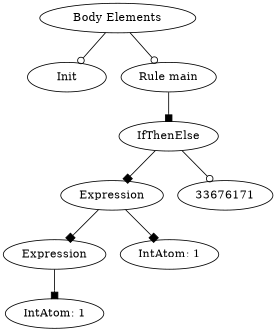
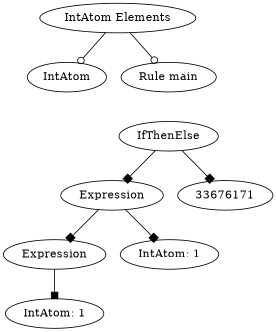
node "Body Elements": label "Body Elements" -> "IntAtom Elements"
node "Init": label "Init" -> "IntAtom"
edge "Rule main" -> "IfThenElse": removed
edge "IfThenElse" -> "33676171": arrowhead odot -> box
